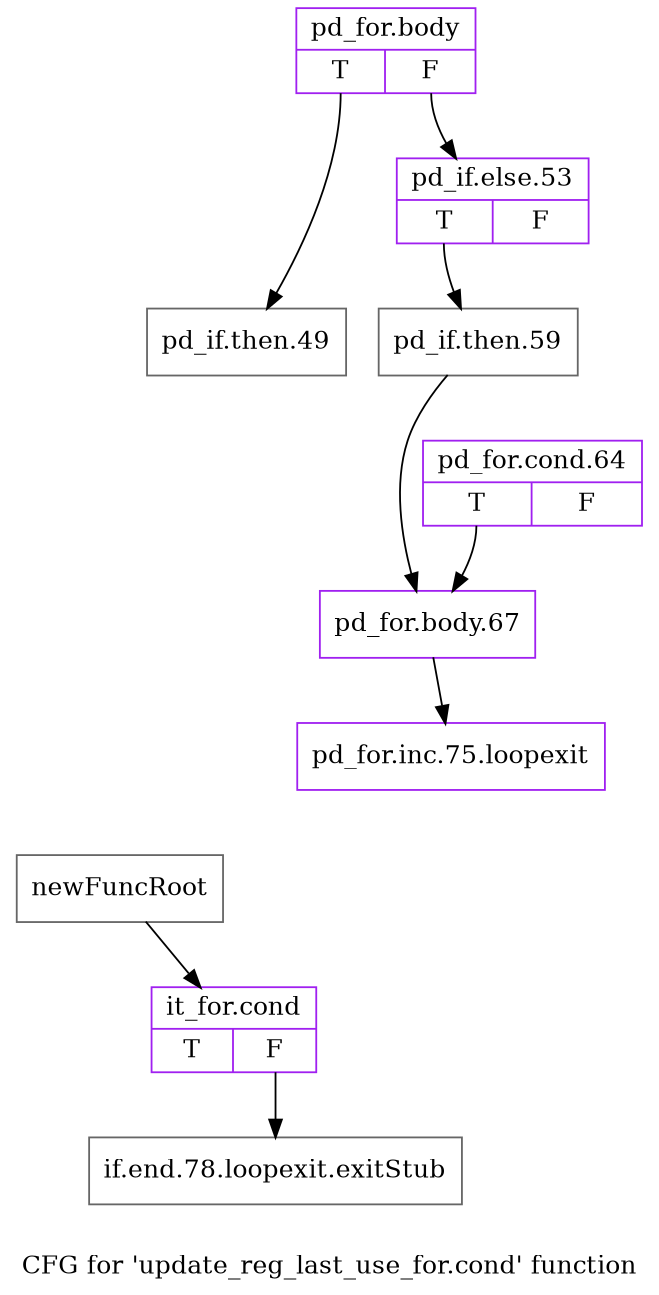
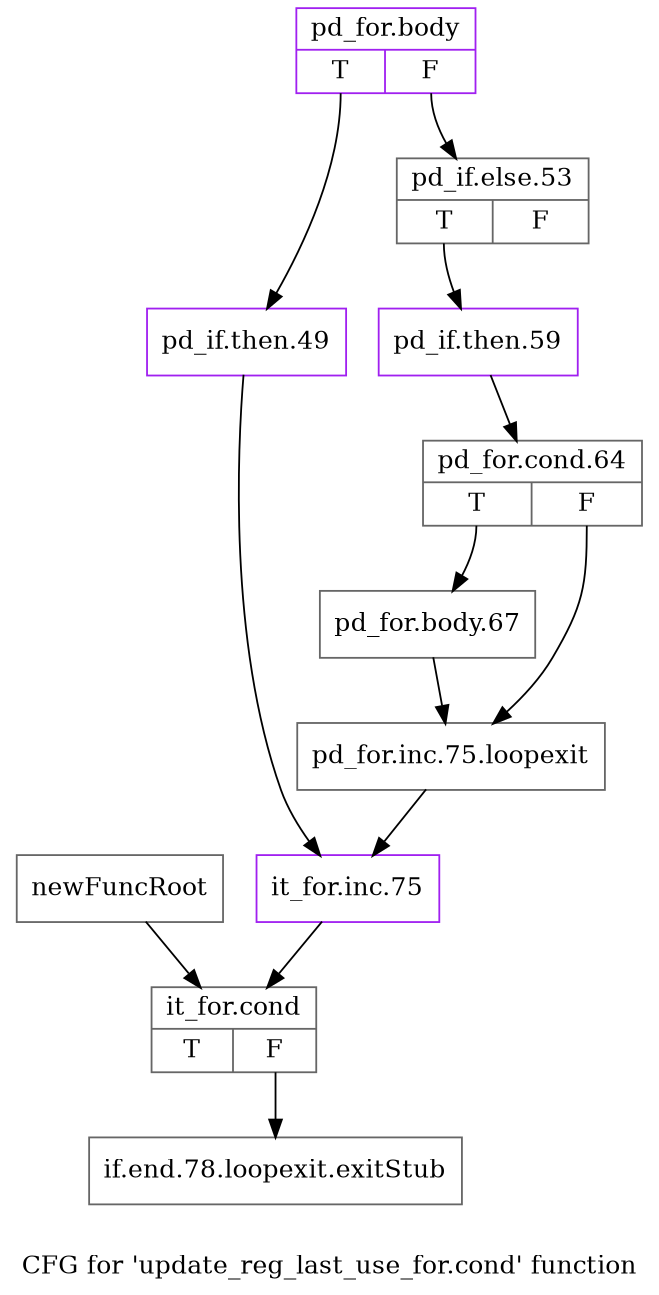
node "pd_if.else.53": color purple -> gray40
node "pd_if.then.49": color gray40 -> purple
node "pd_if.then.59": color gray40 -> purple
edge "pd_if.then.59" -> "pd_for.body.67": now "pd_if.then.59" -> "pd_for.cond.64"
node "pd_for.cond.64": color purple -> gray40
node "pd_for.body.67": color purple -> gray40
edge "pd_for.cond.64" -> "pd_for.inc.75.loopexit": added
node "pd_for.inc.75.loopexit": color purple -> gray40
node "it_for.inc.75": added
node "it_for.cond": color purple -> gray40
